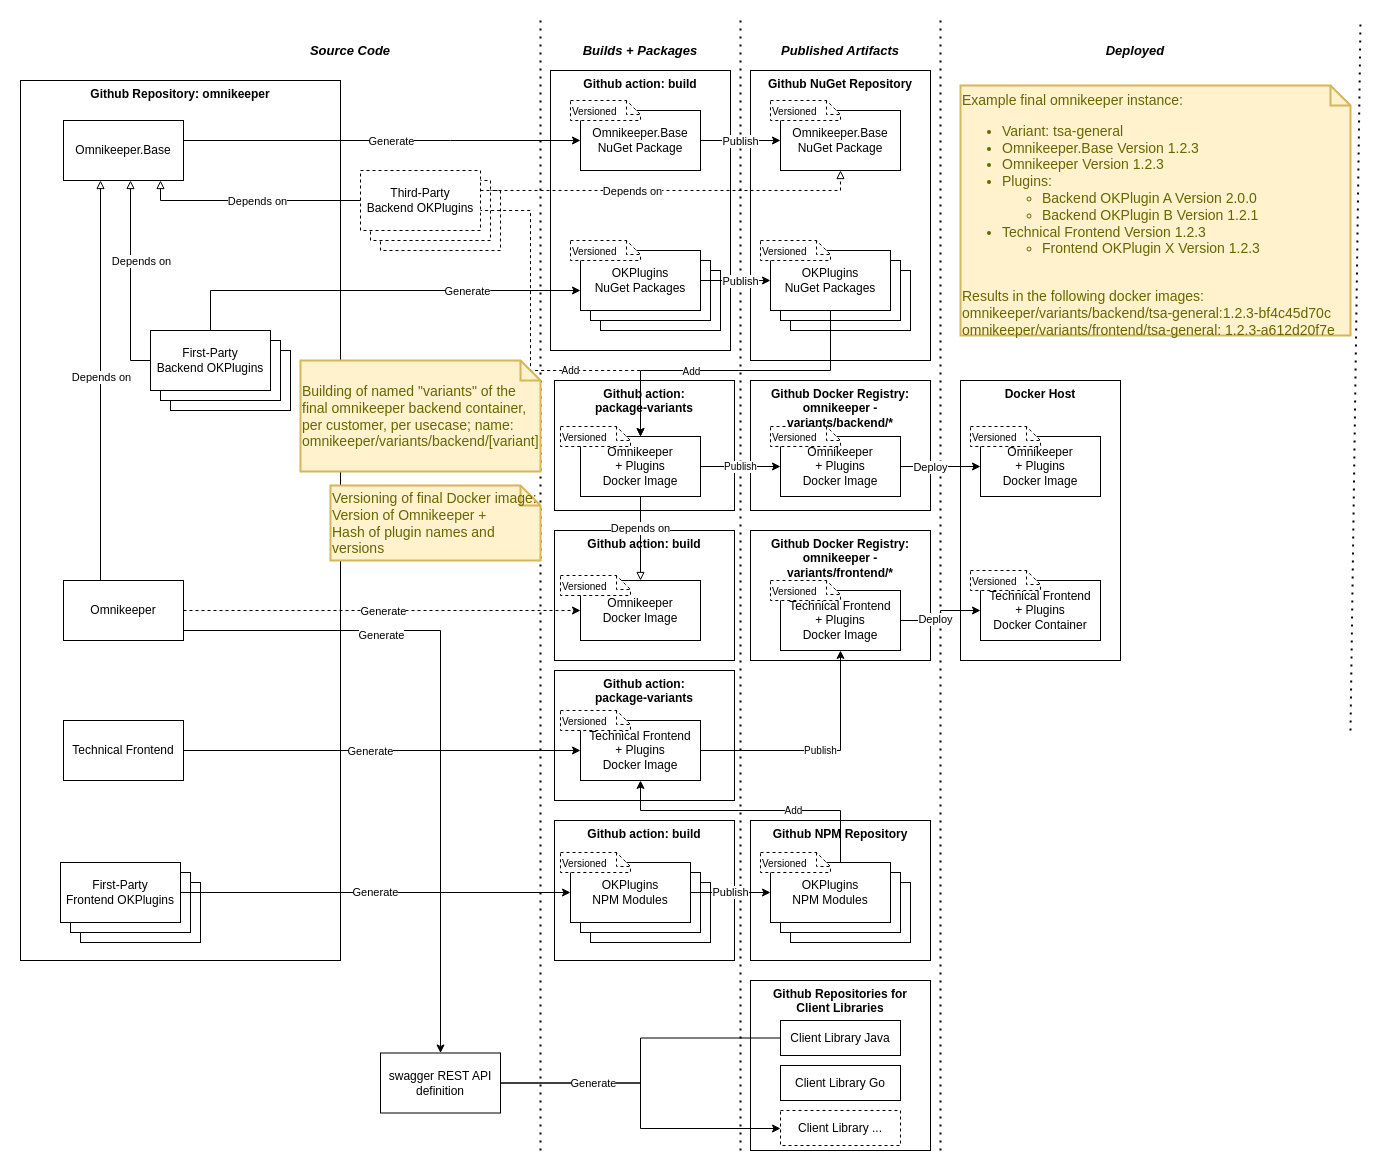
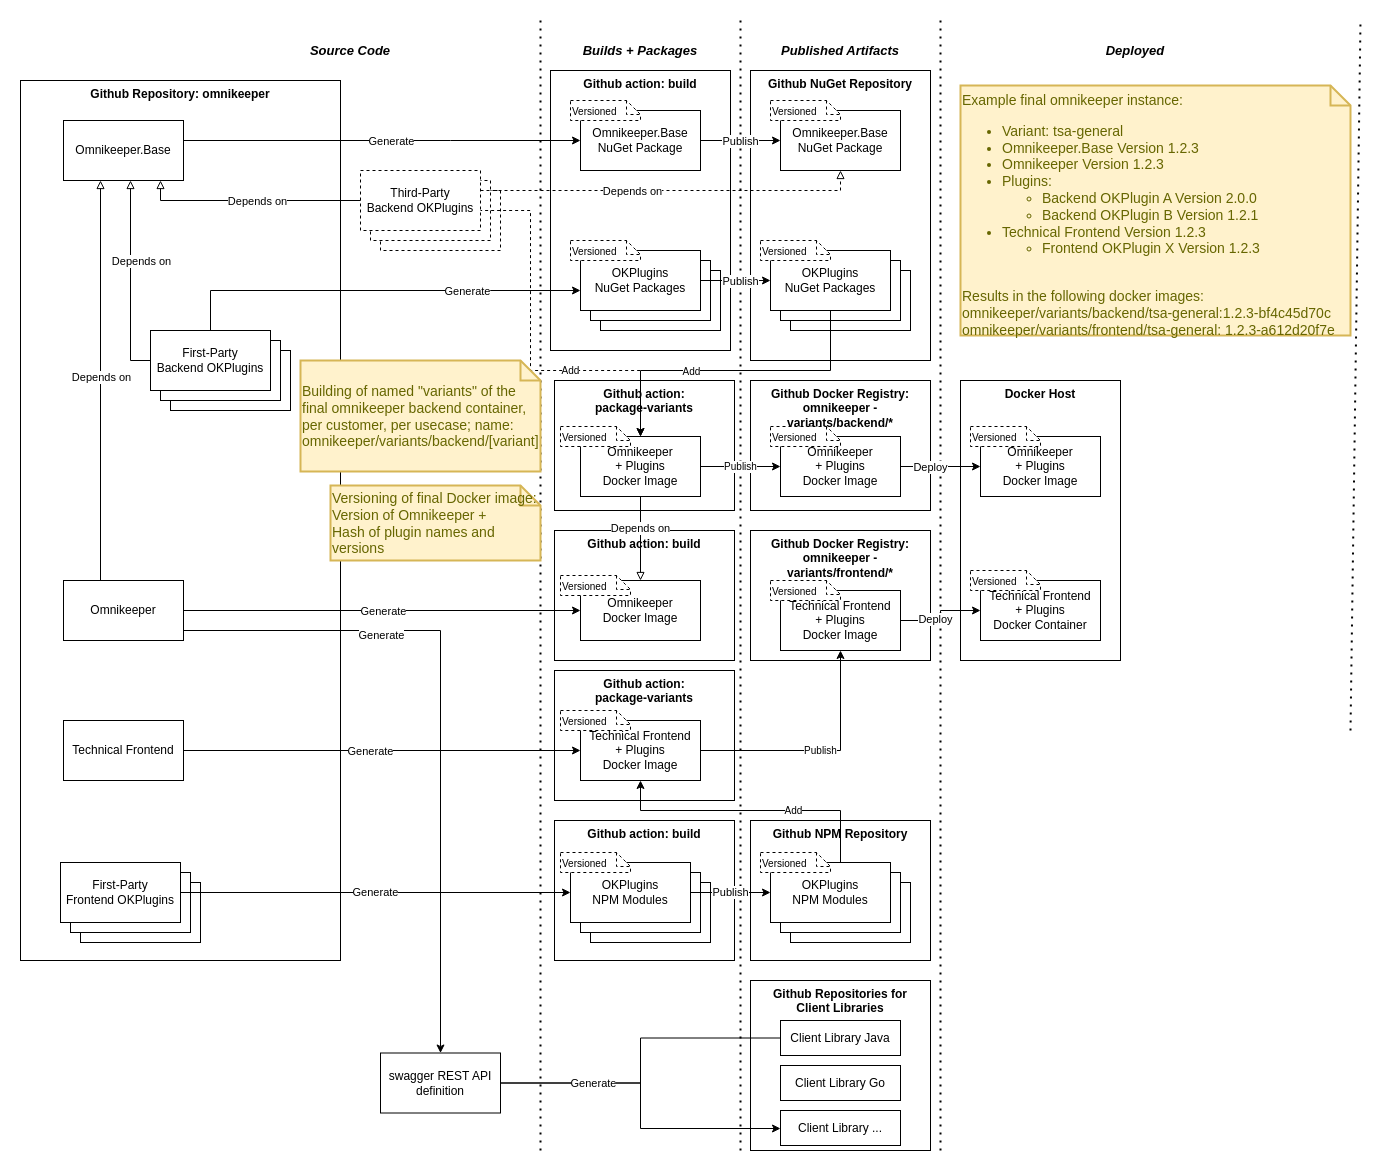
edge "Omnikeeper" -> "Omnikeeper Docker Image": style dashed -> solid
node "Client Library ...": style dashed -> solid
